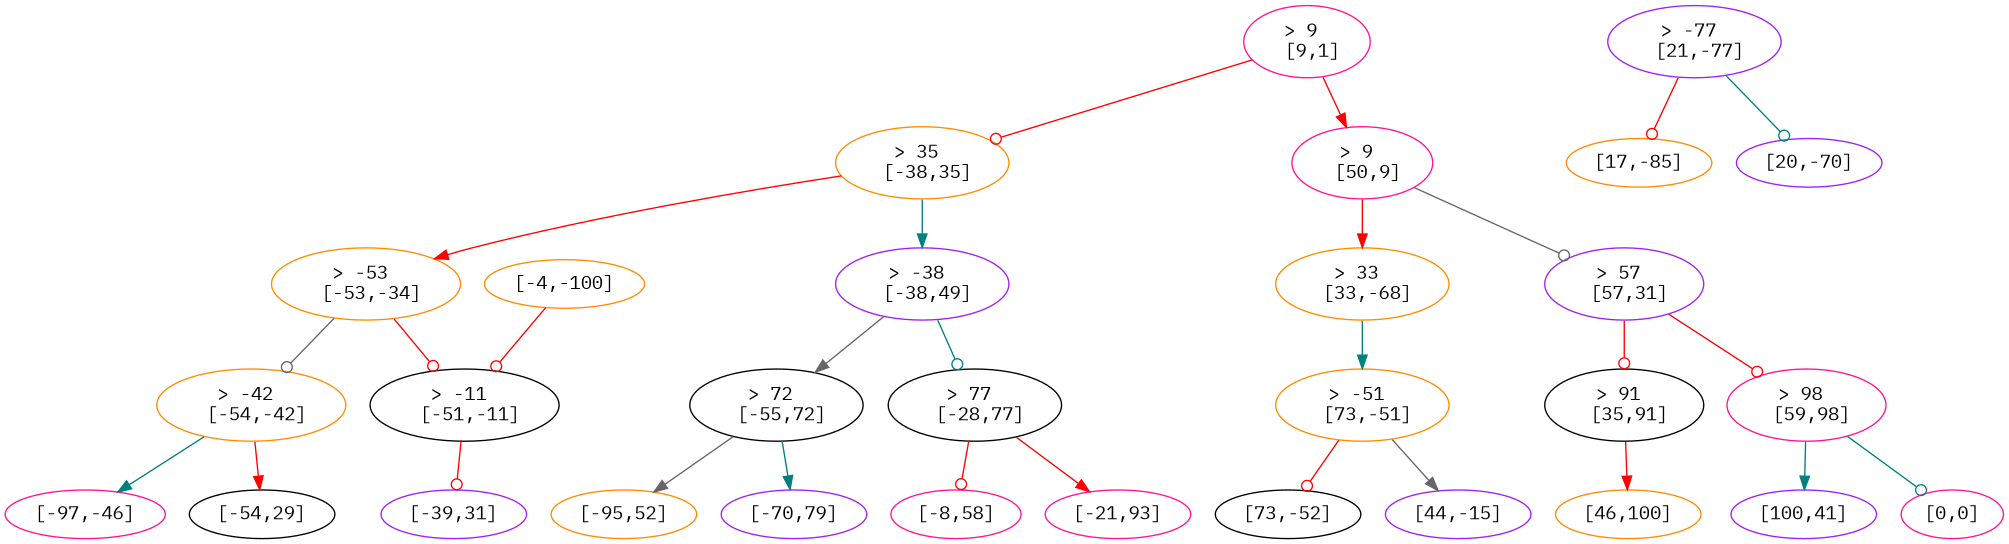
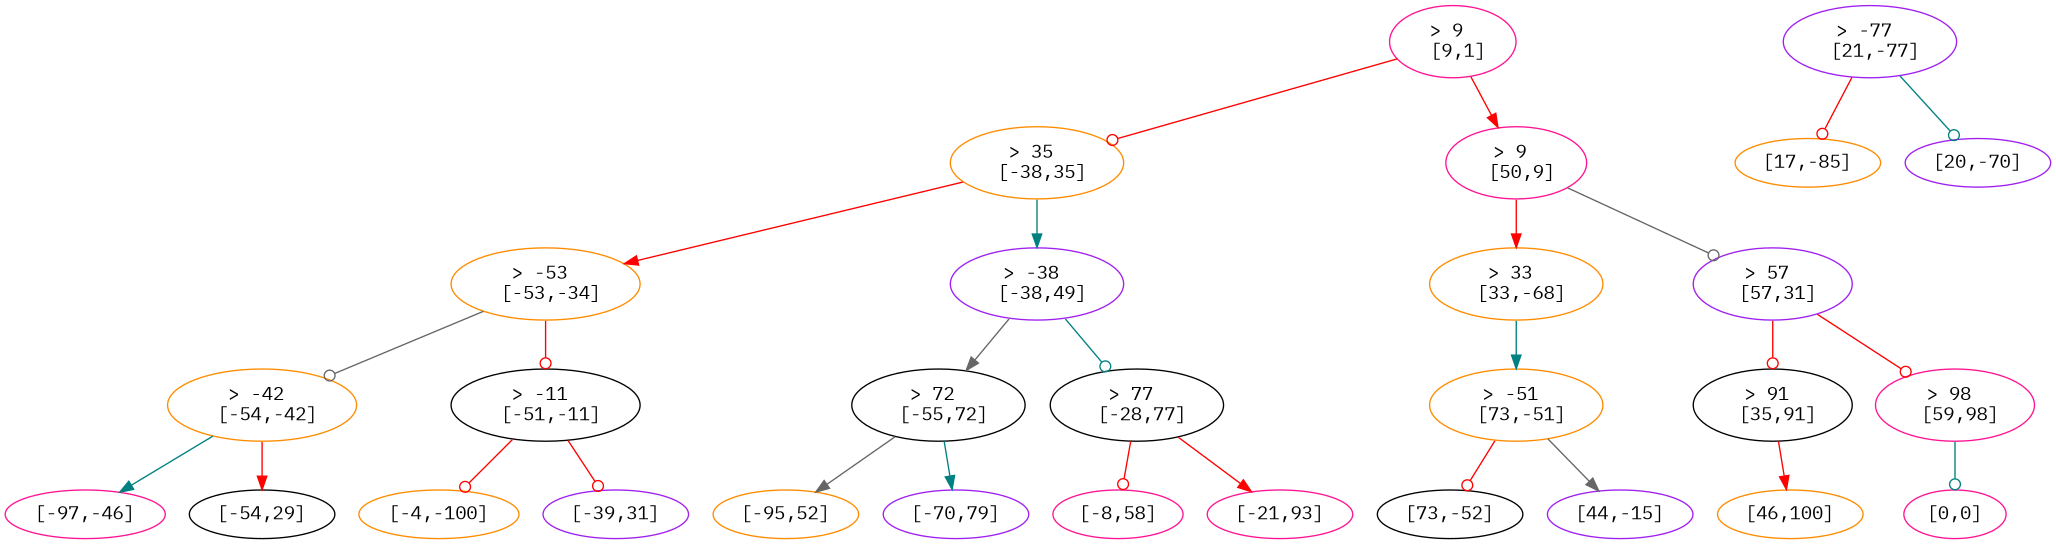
edge "[-4,-100]" -> "> -11 [-51,-11]": reversed
node "[100,41]": removed
